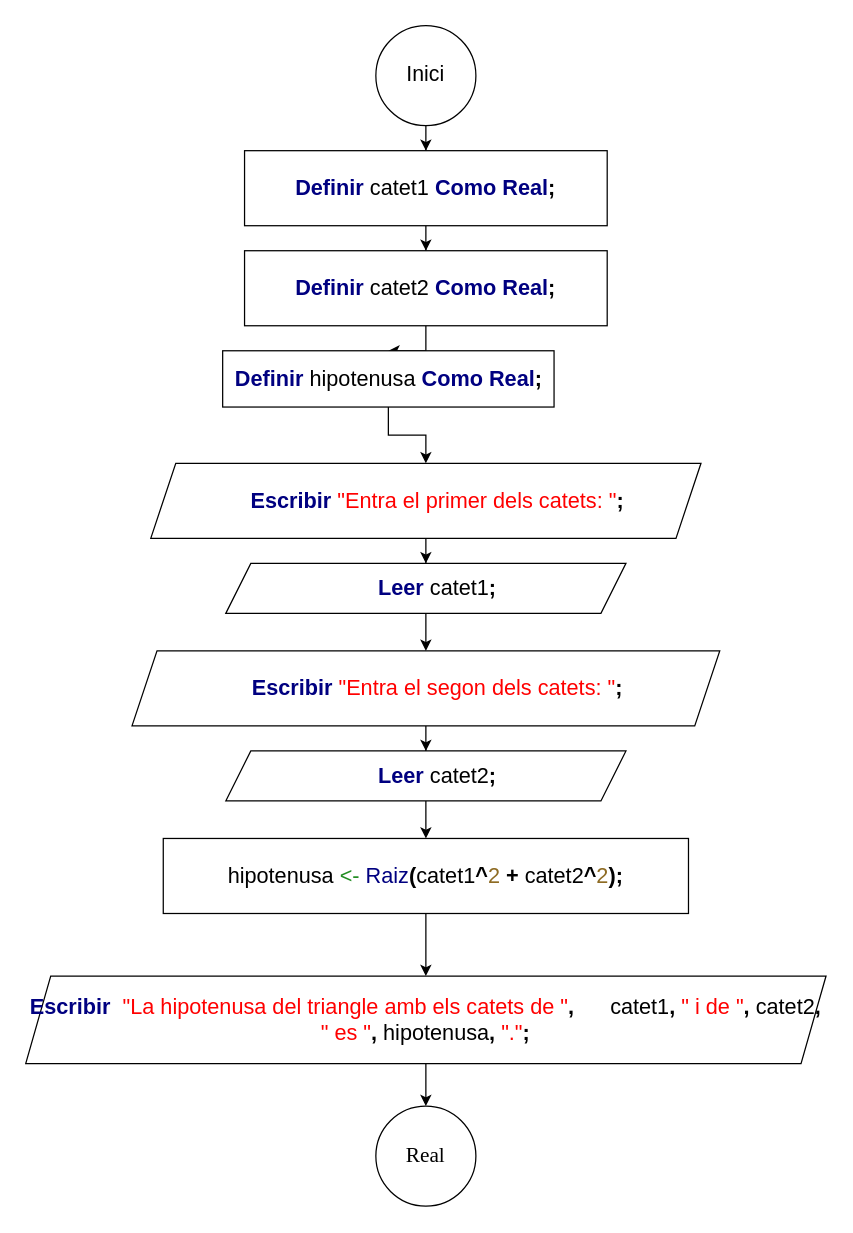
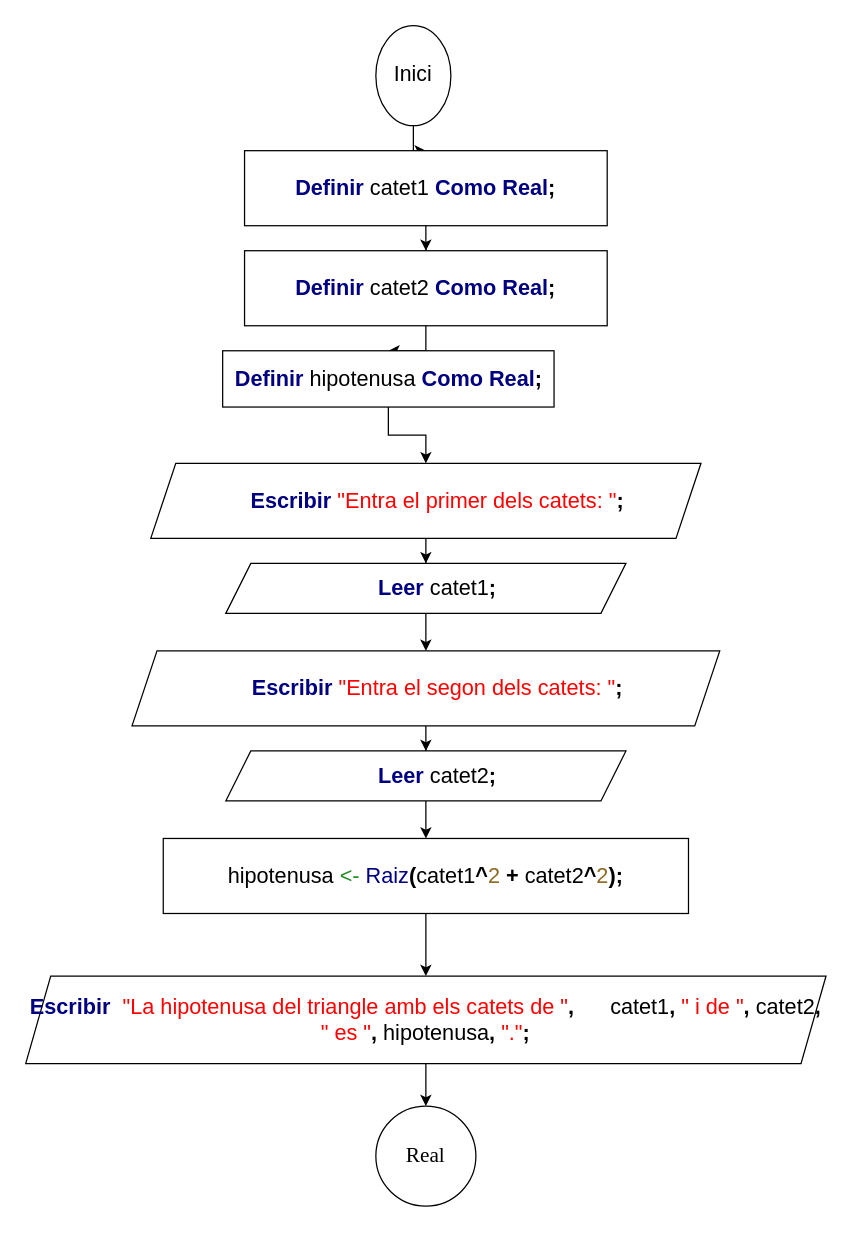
node "Inici": size 100x100 -> 75x100
